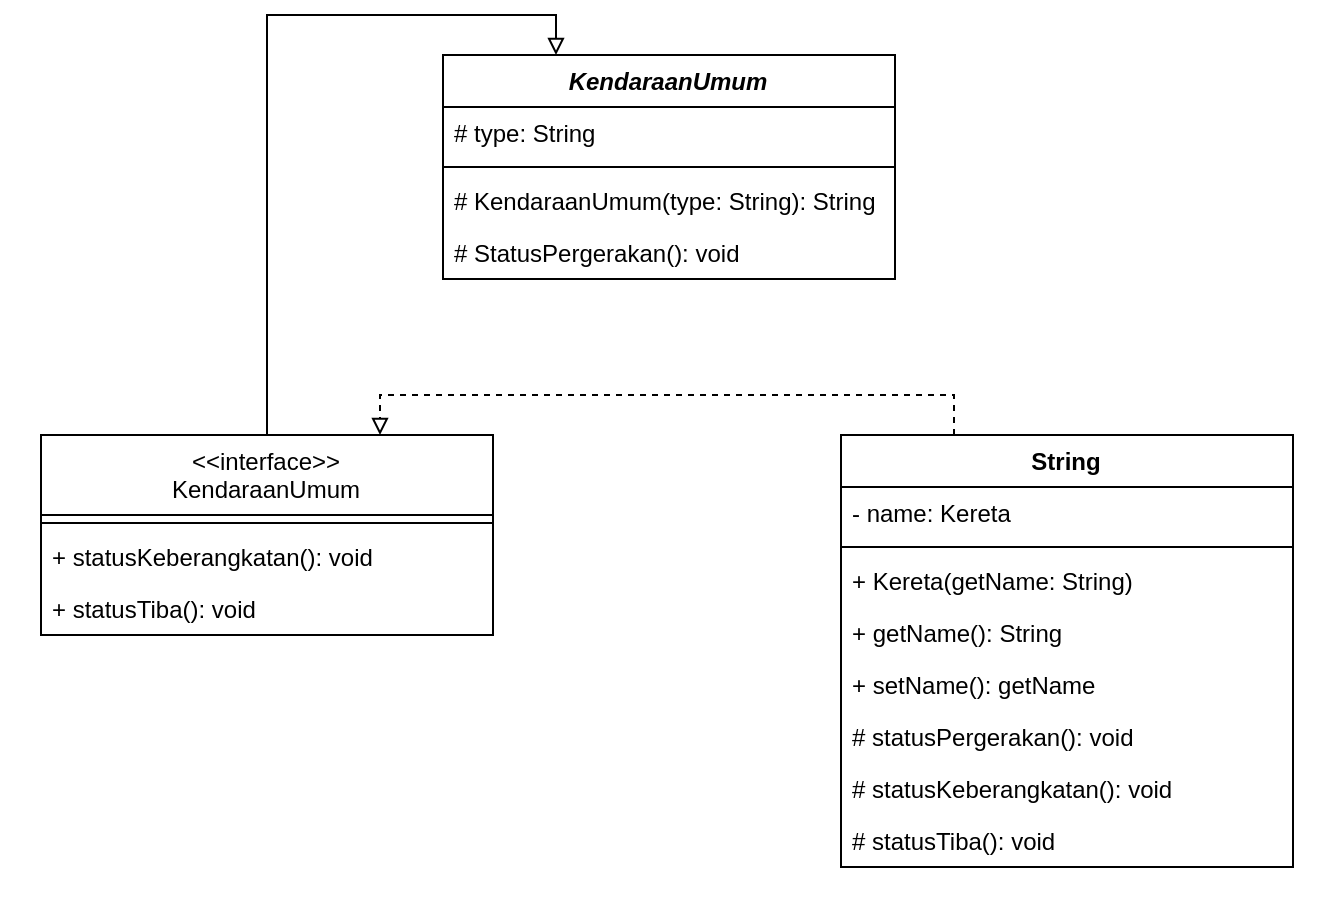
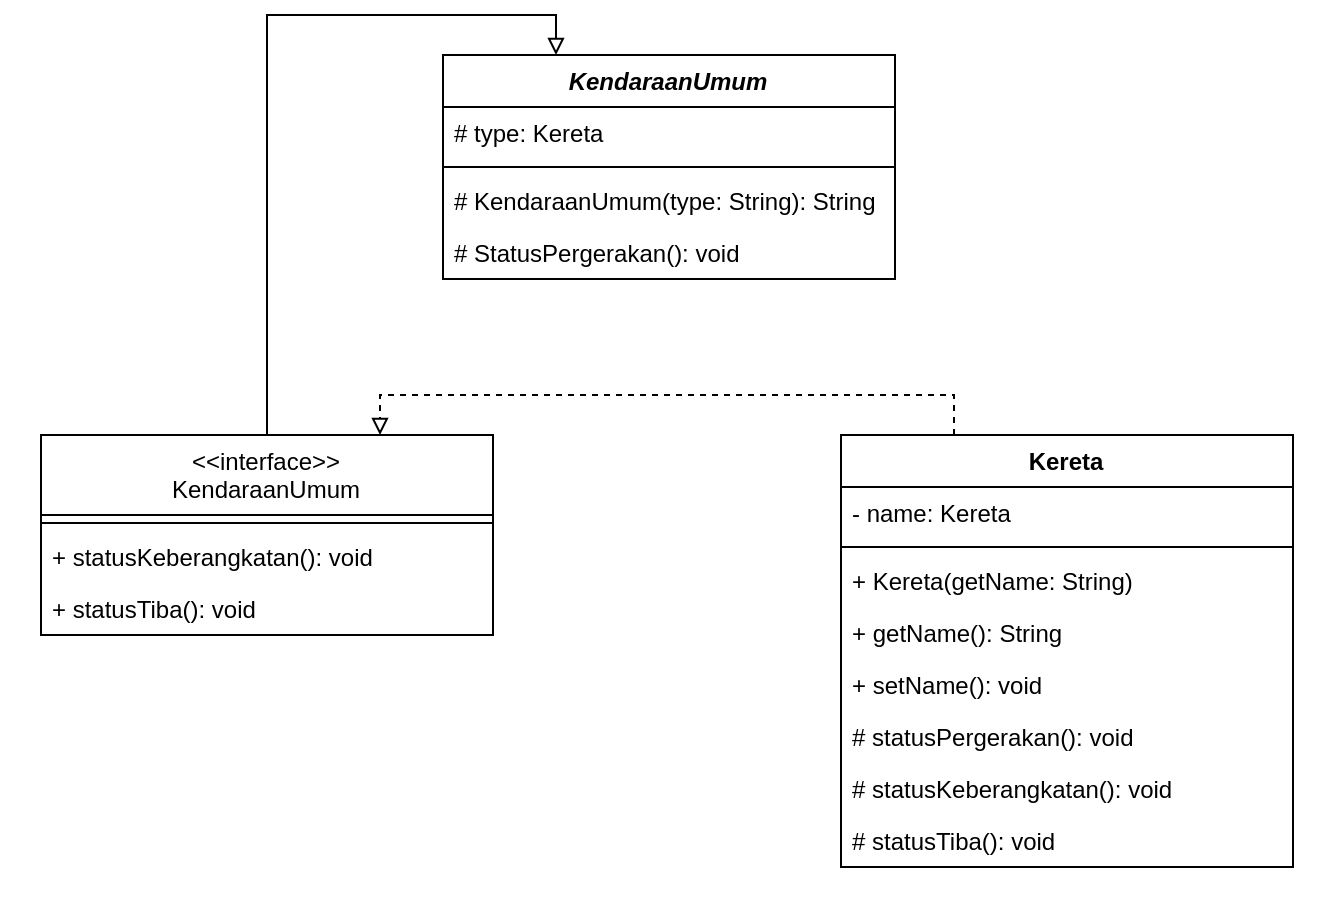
node "# type: String": label "# type: String" -> "# type: Kereta"
node "String": label "String" -> "Kereta"
node "+ setName(): getName": label "+ setName(): getName" -> "+ setName(): void"
